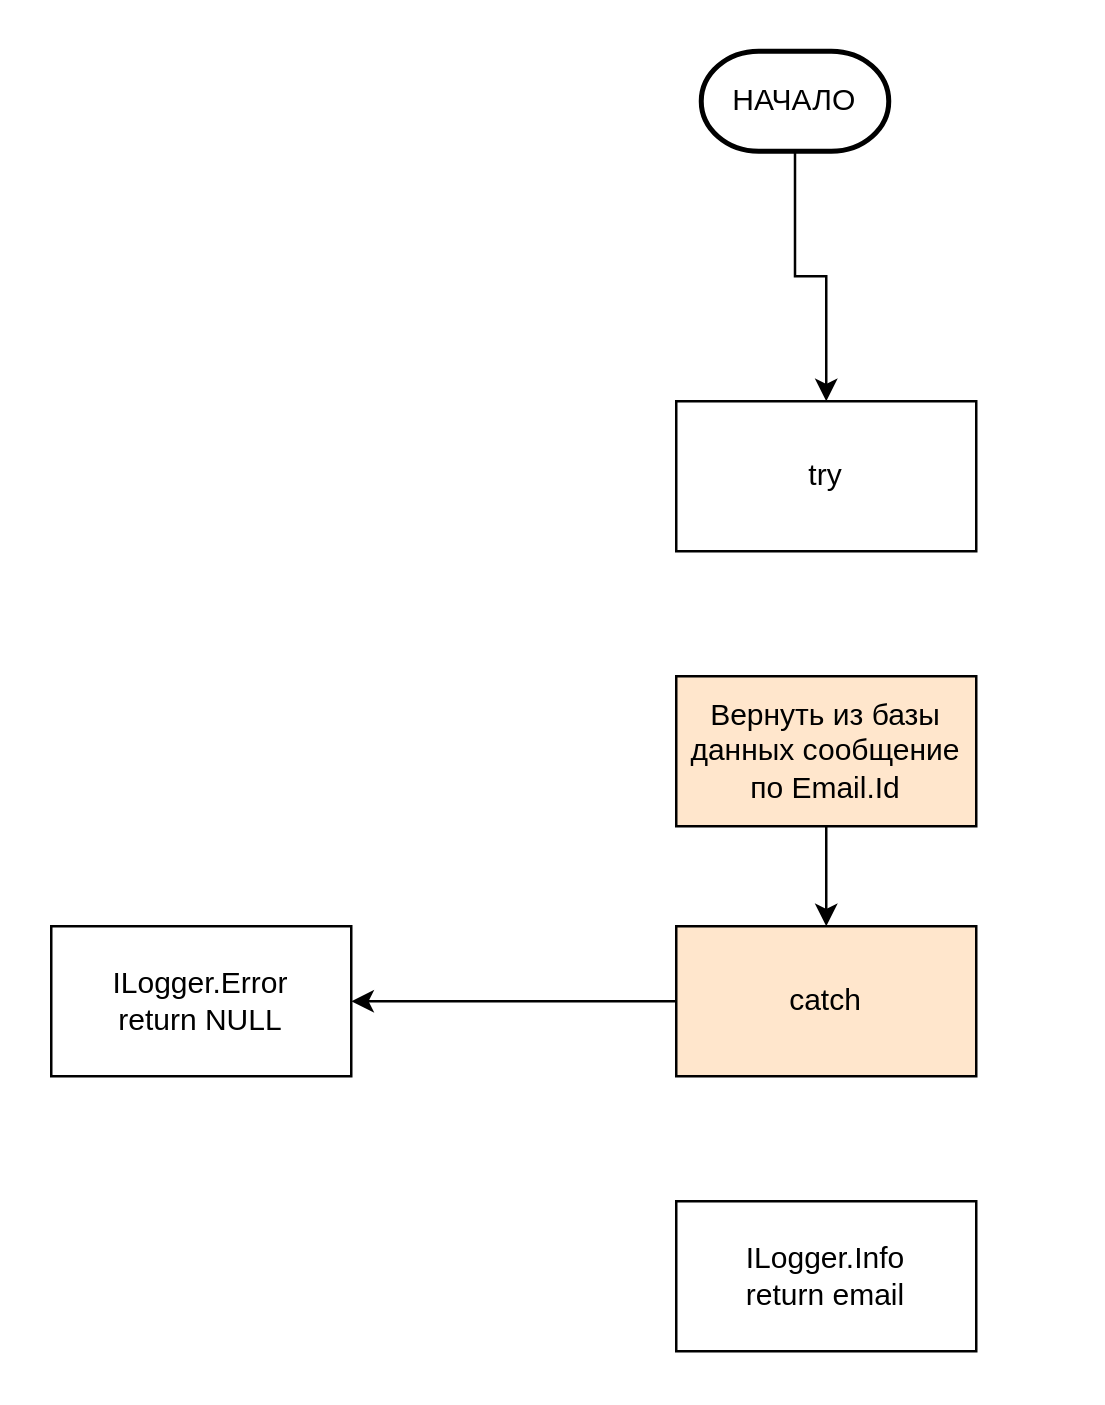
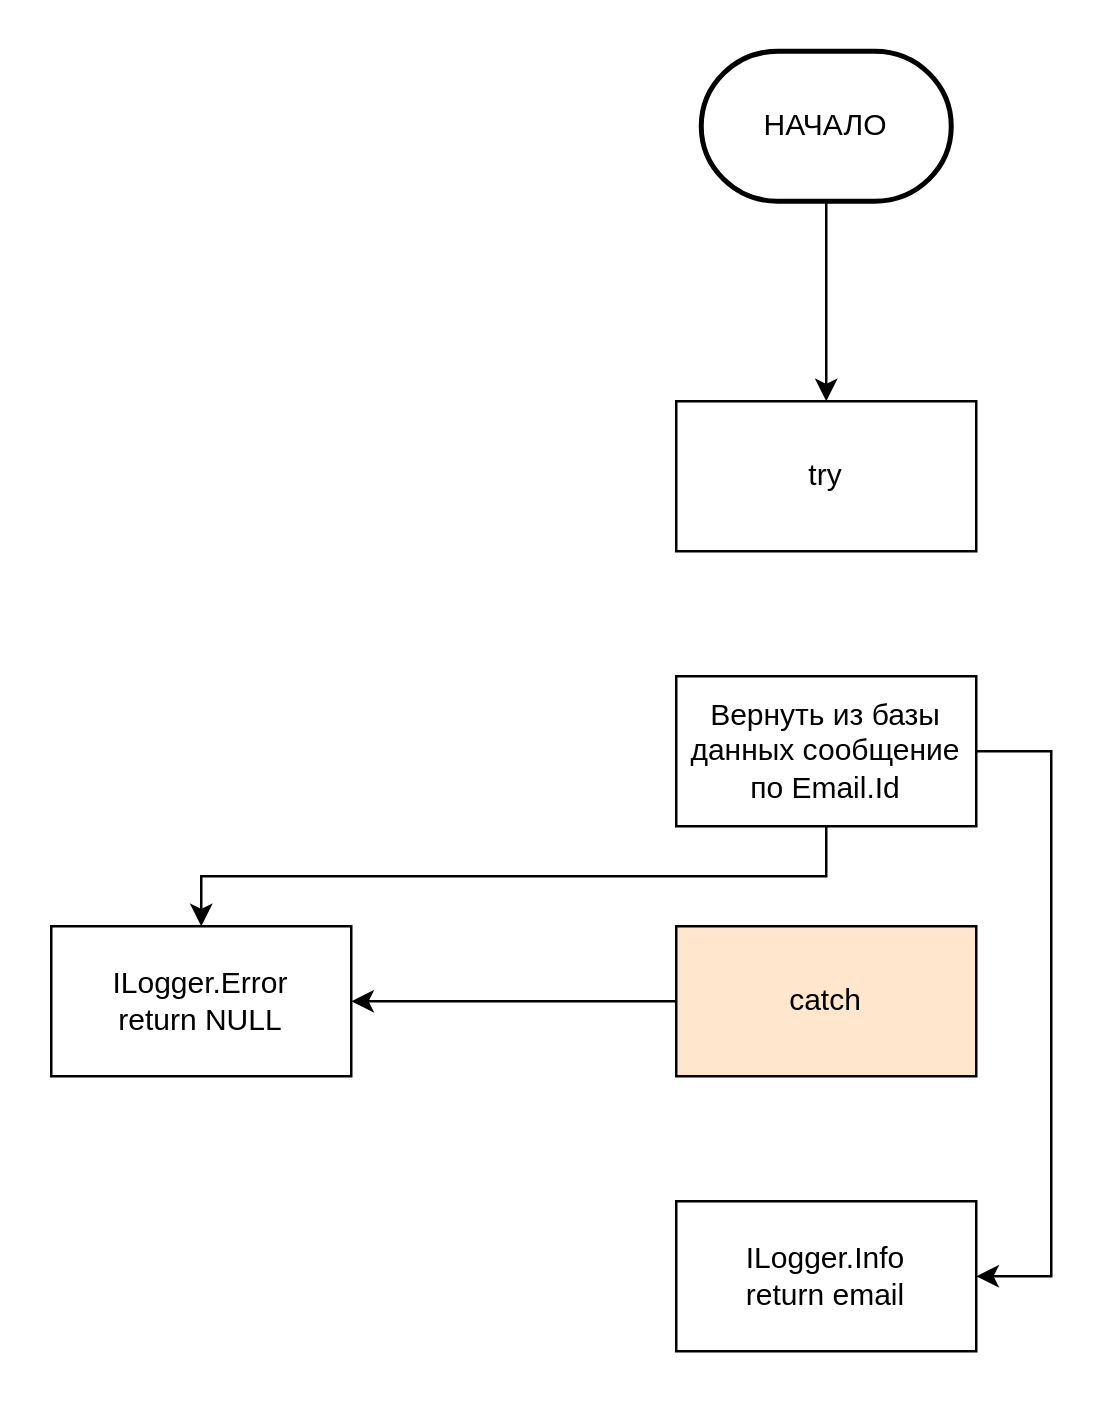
node "НАЧАЛО": size 188x100 -> 250x150
node "Вернуть из базы данных сообщение по Email.Id": fillcolor #ffe6cc -> #ffffff
edge "Вернуть из базы данных сообщение по Email.Id" -> "catch": now "Вернуть из базы данных сообщение по Email.Id" -> "ILogger.Error return NULL"
edge "Вернуть из базы данных сообщение по Email.Id" -> "ILogger.Info return email": added
